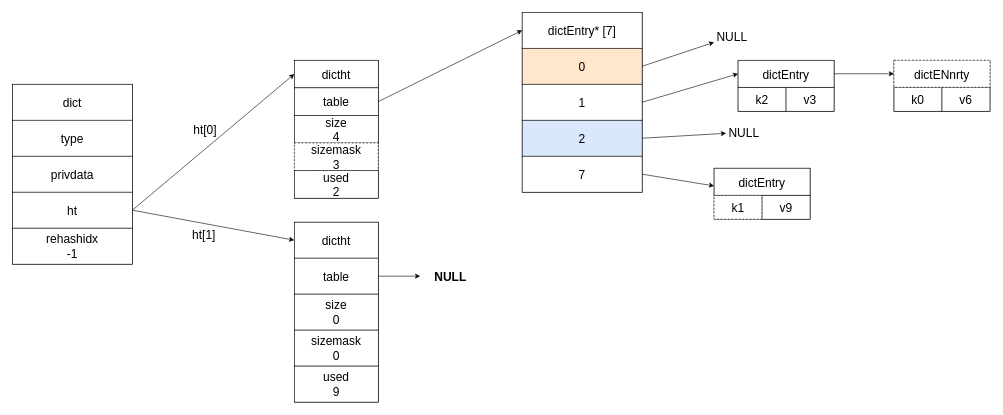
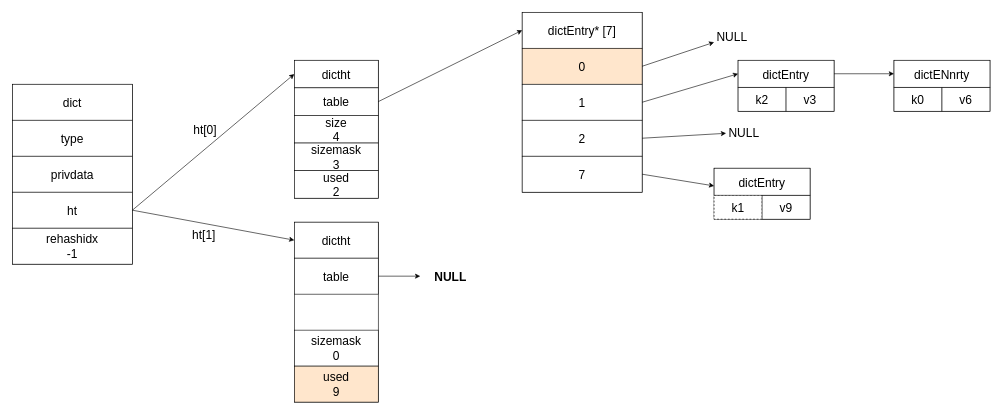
node "dictENnrty": style dashed -> solid
node "2": fillcolor #dae8fc -> #ffffff
node "sizemask 3": style dashed -> solid
node "size 0": removed
node "used 9": fillcolor #ffffff -> #ffe6cc
